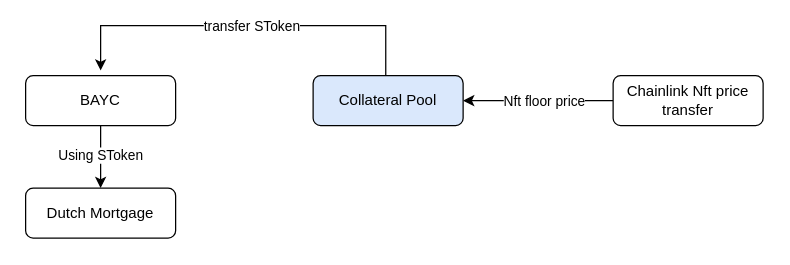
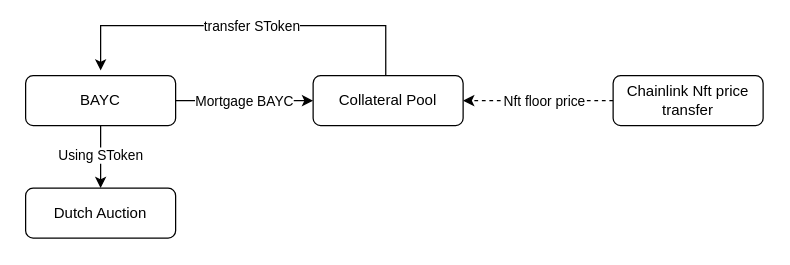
edge "BAYC" -> "Collateral Pool": added, label "Mortgage BAYC"
node "Collateral Pool": fillcolor #dae8fc -> #ffffff
edge "Chainlink Nft price transfer" -> "Collateral Pool": style solid -> dashed
node "Dutch Mortgage": label "Dutch Mortgage" -> "Dutch Auction"
